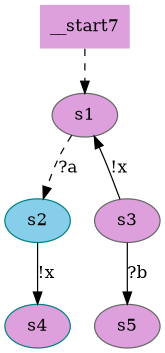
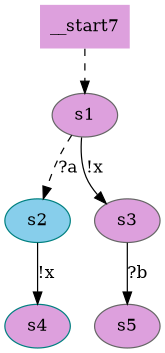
edge "s3" -> "s1": reversed
